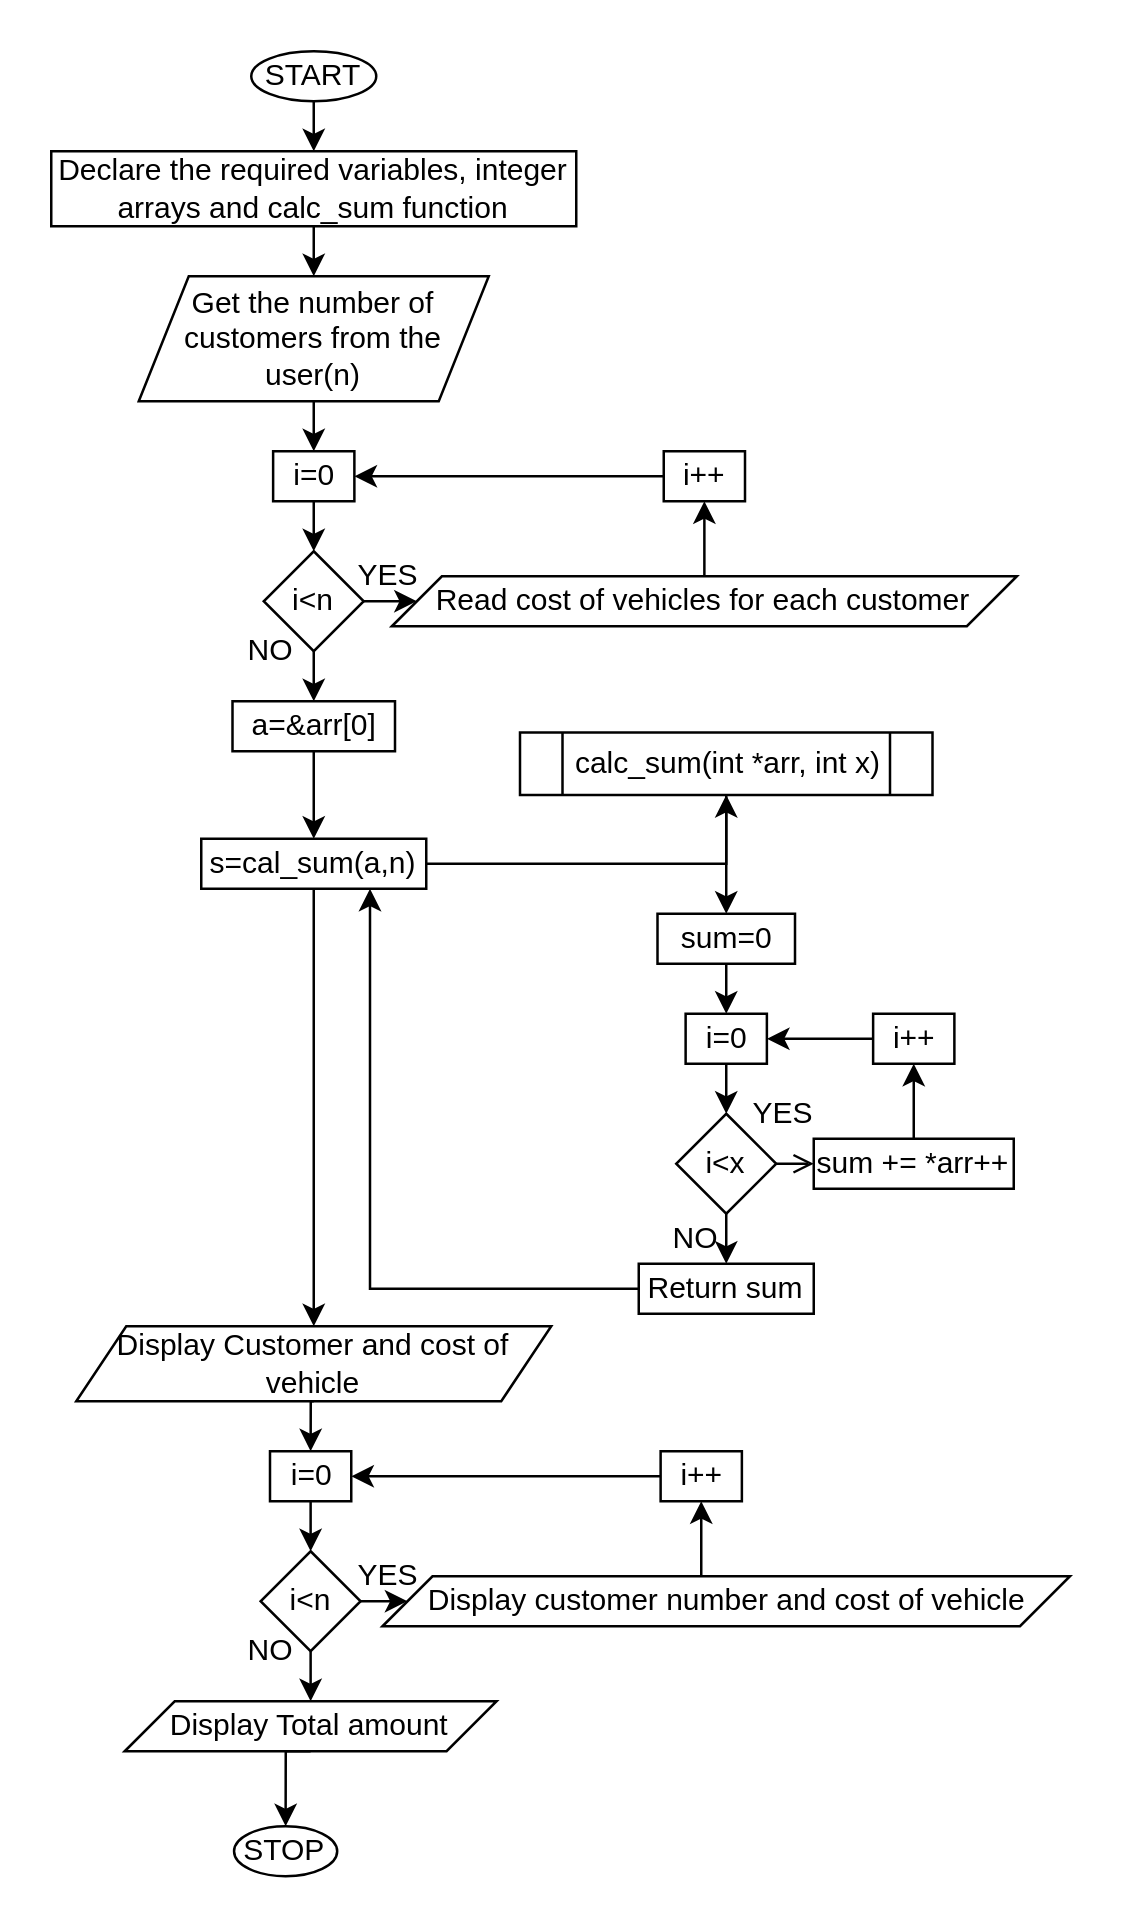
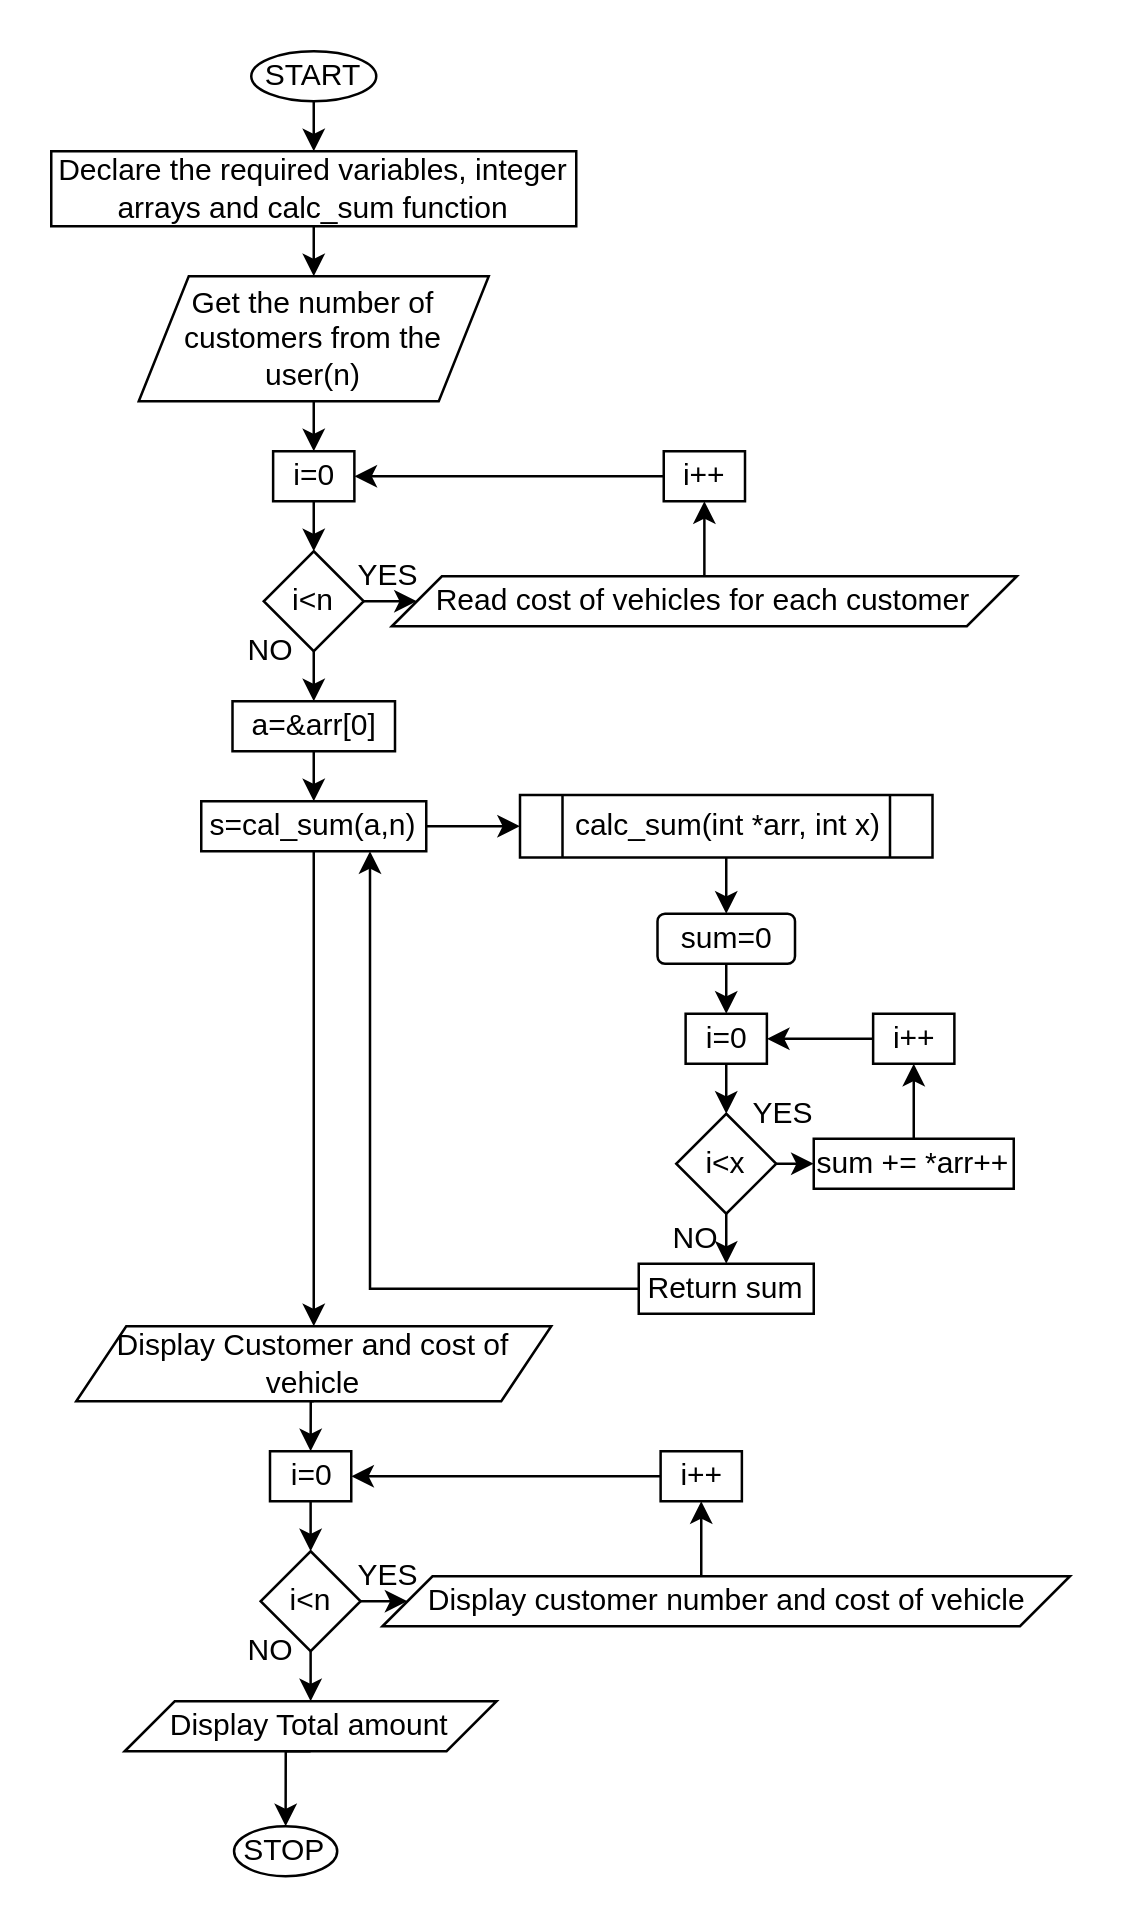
node "calc_sum(int *arr, int x)": moved (726, 764) -> (726, 826)
node "s=cal_sum(a,n)": moved (314, 864) -> (314, 826)
node "sum=0": shape rectangle -> rounded rectangle
edge "i<x" -> "sum += *arr++": arrowhead open -> classic
